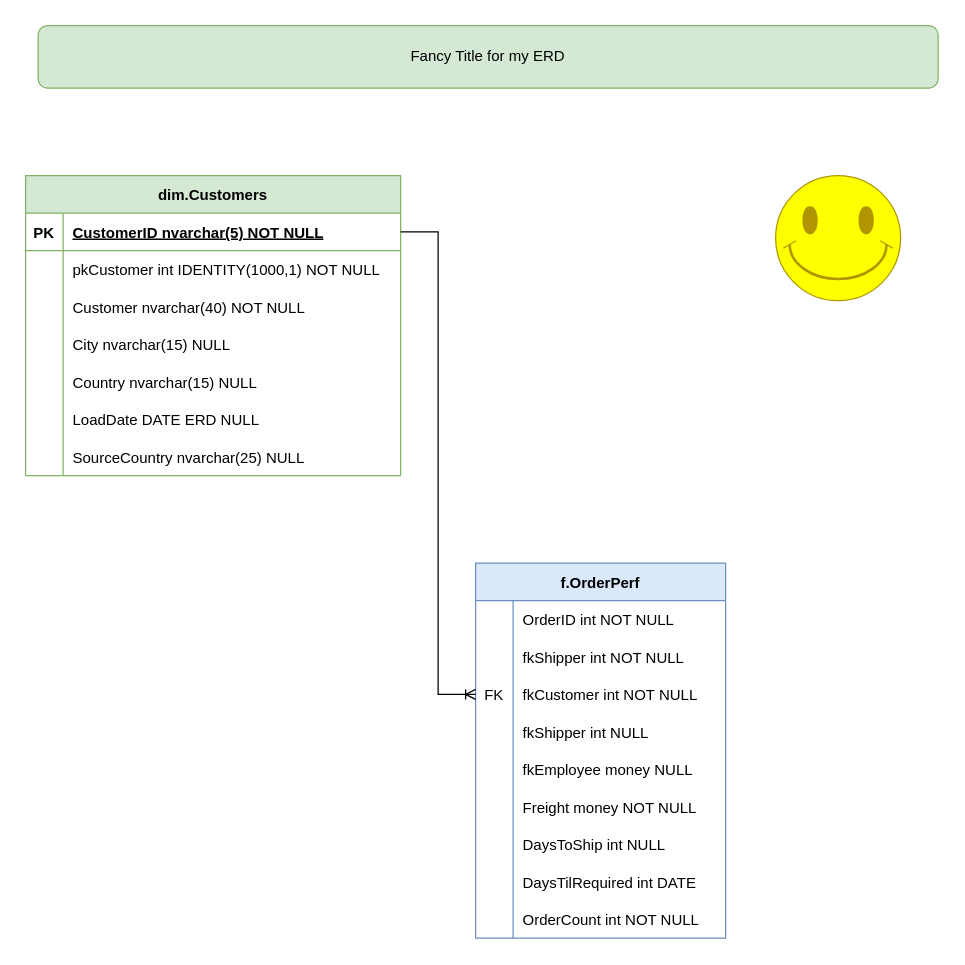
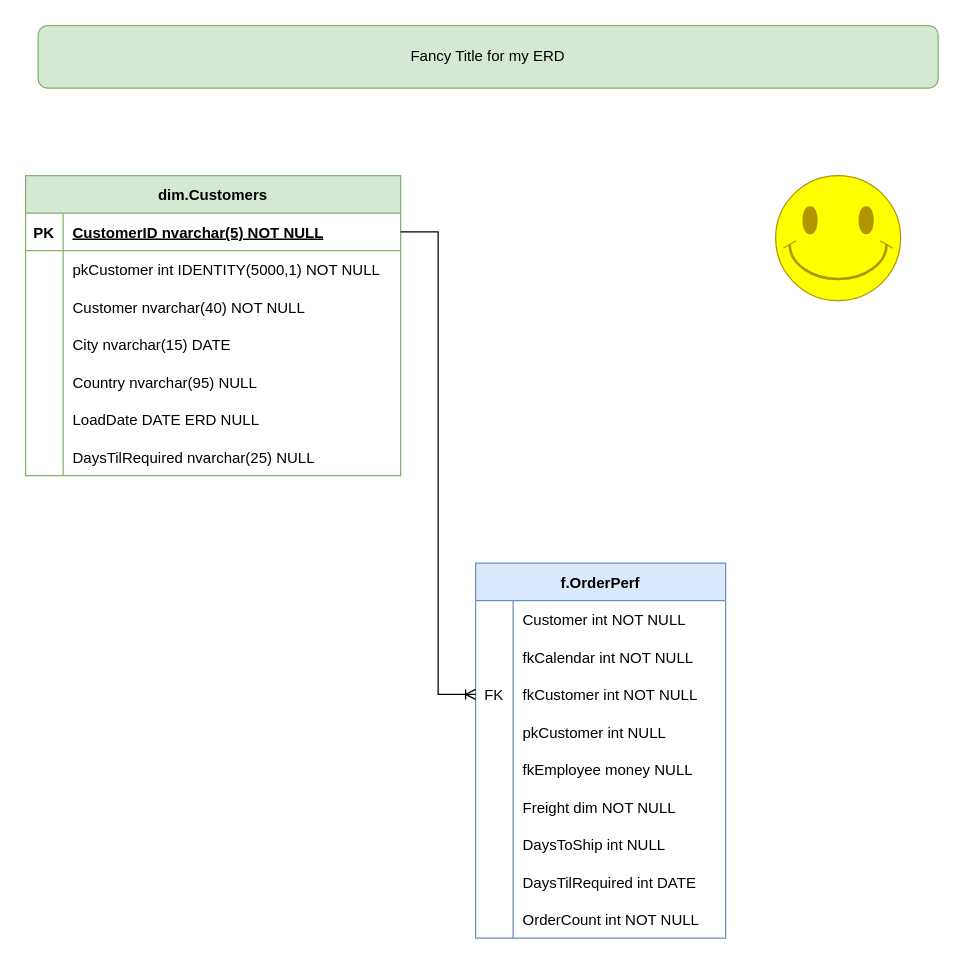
node "pkCustomer int IDENTITY(1000,1) NOT NULL": label "pkCustomer int IDENTITY(1000,1) NOT NULL" -> "pkCustomer int IDENTITY(5000,1) NOT NULL"
node "City nvarchar(15) NULL": label "City nvarchar(15) NULL" -> "City nvarchar(15) DATE"
node "Country nvarchar(15) NULL": label "Country nvarchar(15) NULL" -> "Country nvarchar(95) NULL"
node "SourceCountry nvarchar(25) NULL": label "SourceCountry nvarchar(25) NULL" -> "DaysTilRequired nvarchar(25) NULL"
node "OrderID int NOT NULL": label "OrderID int NOT NULL" -> "Customer int NOT NULL"
node "fkShipper int NOT NULL": label "fkShipper int NOT NULL" -> "fkCalendar int NOT NULL"
node "fkShipper int NULL": label "fkShipper int NULL" -> "pkCustomer int NULL"
node "Freight money NOT NULL": label "Freight money NOT NULL" -> "Freight dim NOT NULL"
